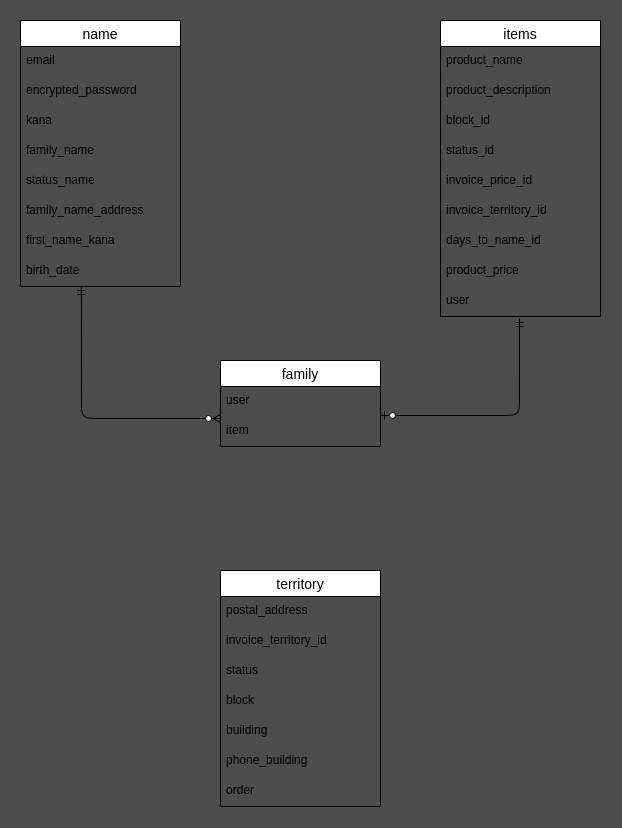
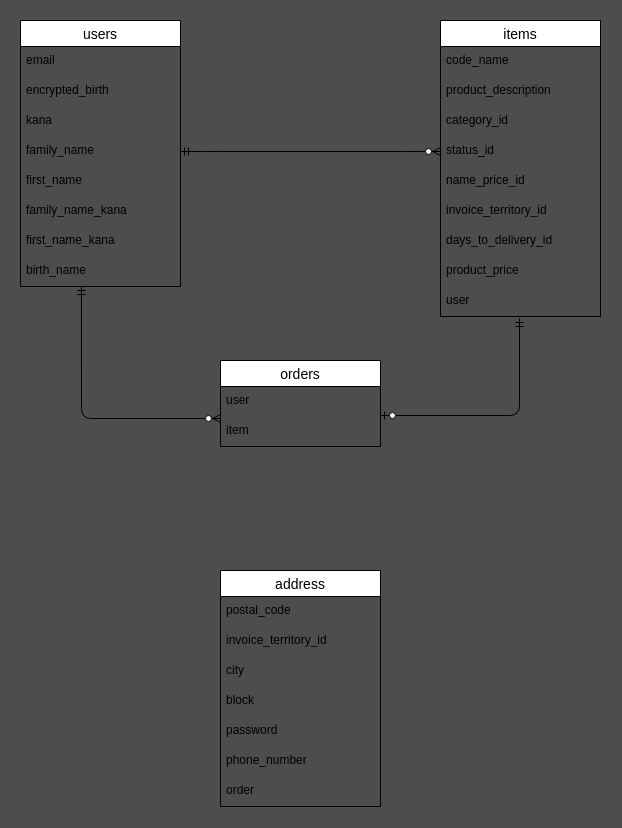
node "name": label "name" -> "users"
node "product_name": label "product_name" -> "code_name"
node "encrypted_password": label "encrypted_password" -> "encrypted_birth"
node "block_id": label "block_id" -> "category_id"
edge "family_name" -- "status_id": added
node "status_name": label "status_name" -> "first_name"
node "invoice_price_id": label "invoice_price_id" -> "name_price_id"
node "family_name_address": label "family_name_address" -> "family_name_kana"
node "days_to_name_id": label "days_to_name_id" -> "days_to_delivery_id"
node "birth_date": label "birth_date" -> "birth_name"
node "family": label "family" -> "orders"
node "territory": label "territory" -> "address"
node "postal_address": label "postal_address" -> "postal_code"
node "status": label "status" -> "city"
node "building": label "building" -> "password"
node "phone_building": label "phone_building" -> "phone_number"
